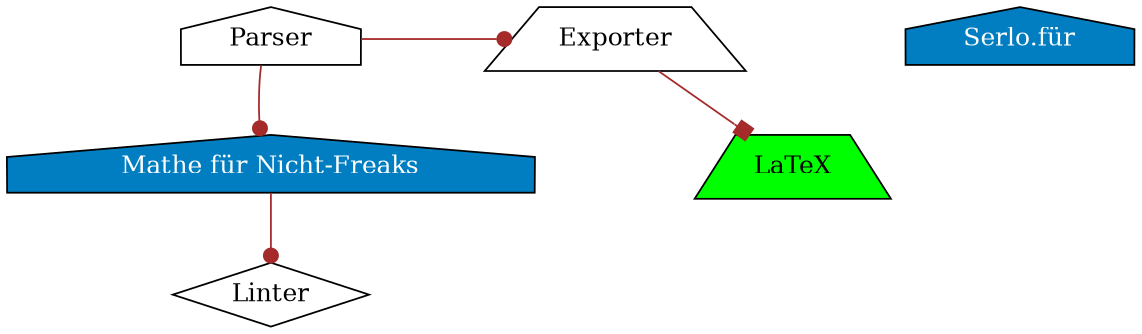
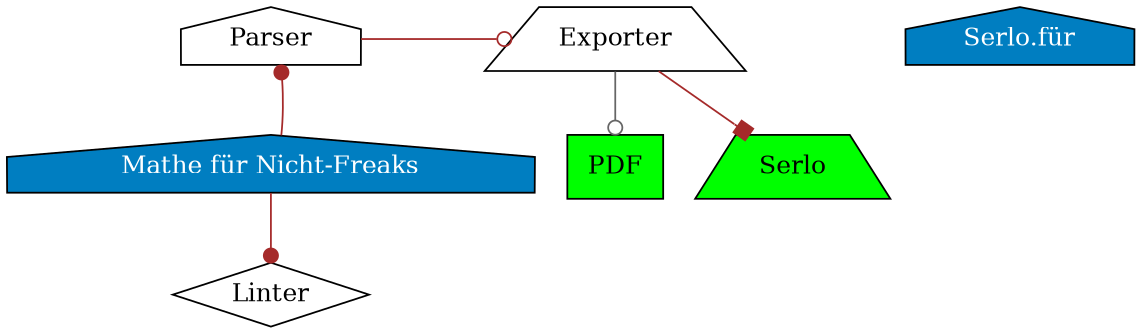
edge "Parser" -> "Exporter": arrowhead dot -> odot
edge "Parser" -> "Mathe für Nicht-Freaks": reversed
node "PDF": added
node "LaTeX": label "LaTeX" -> "Serlo"
